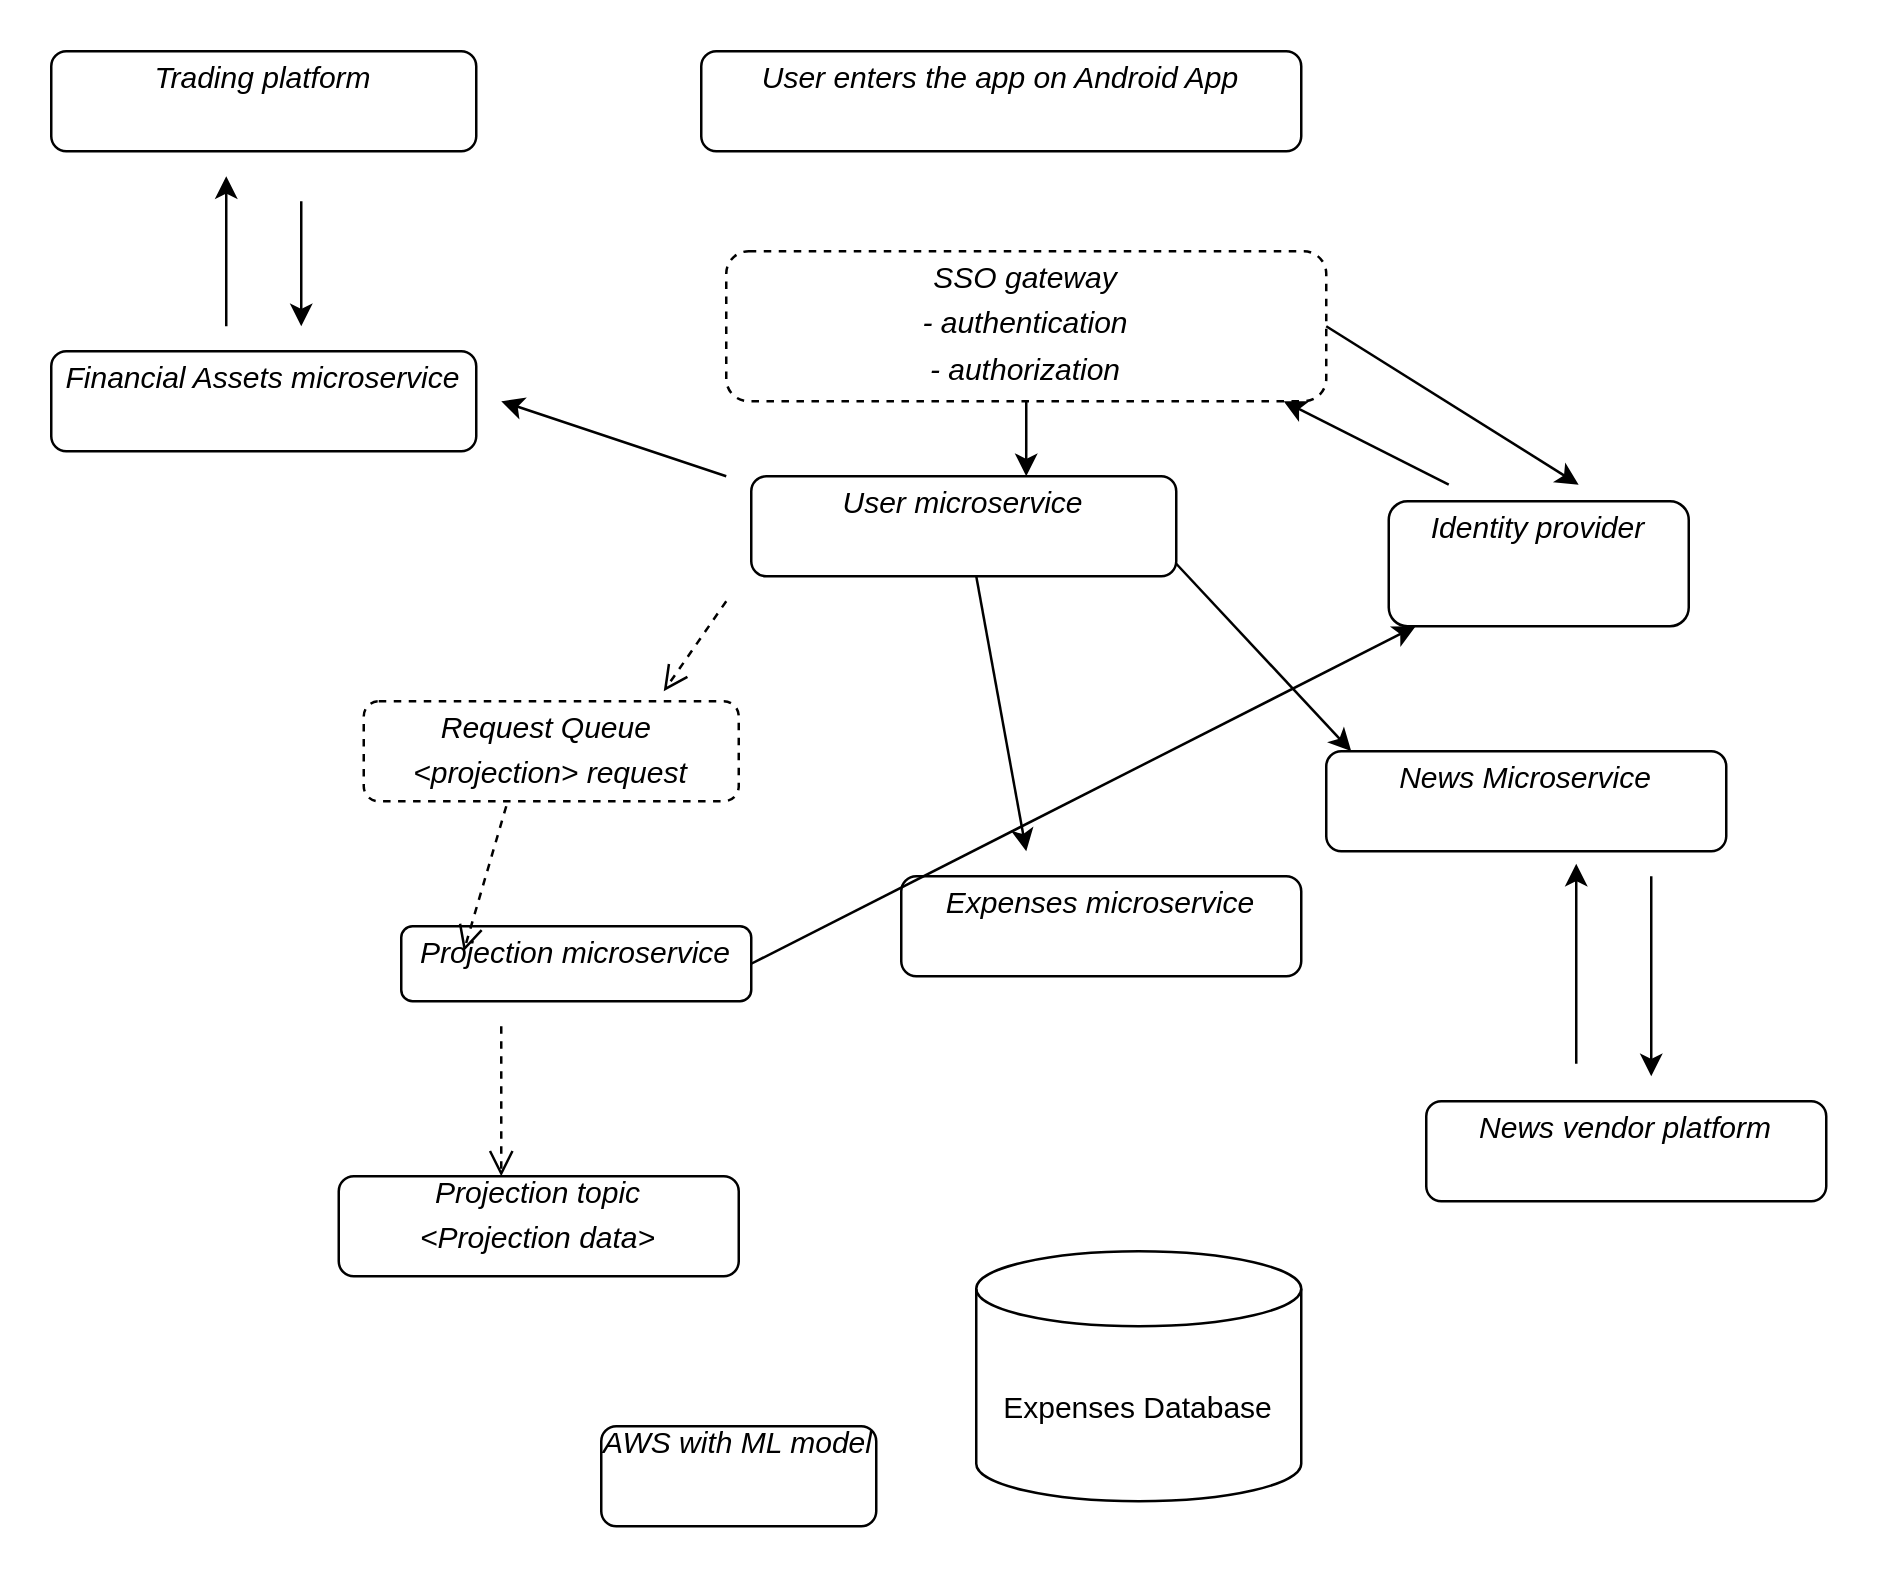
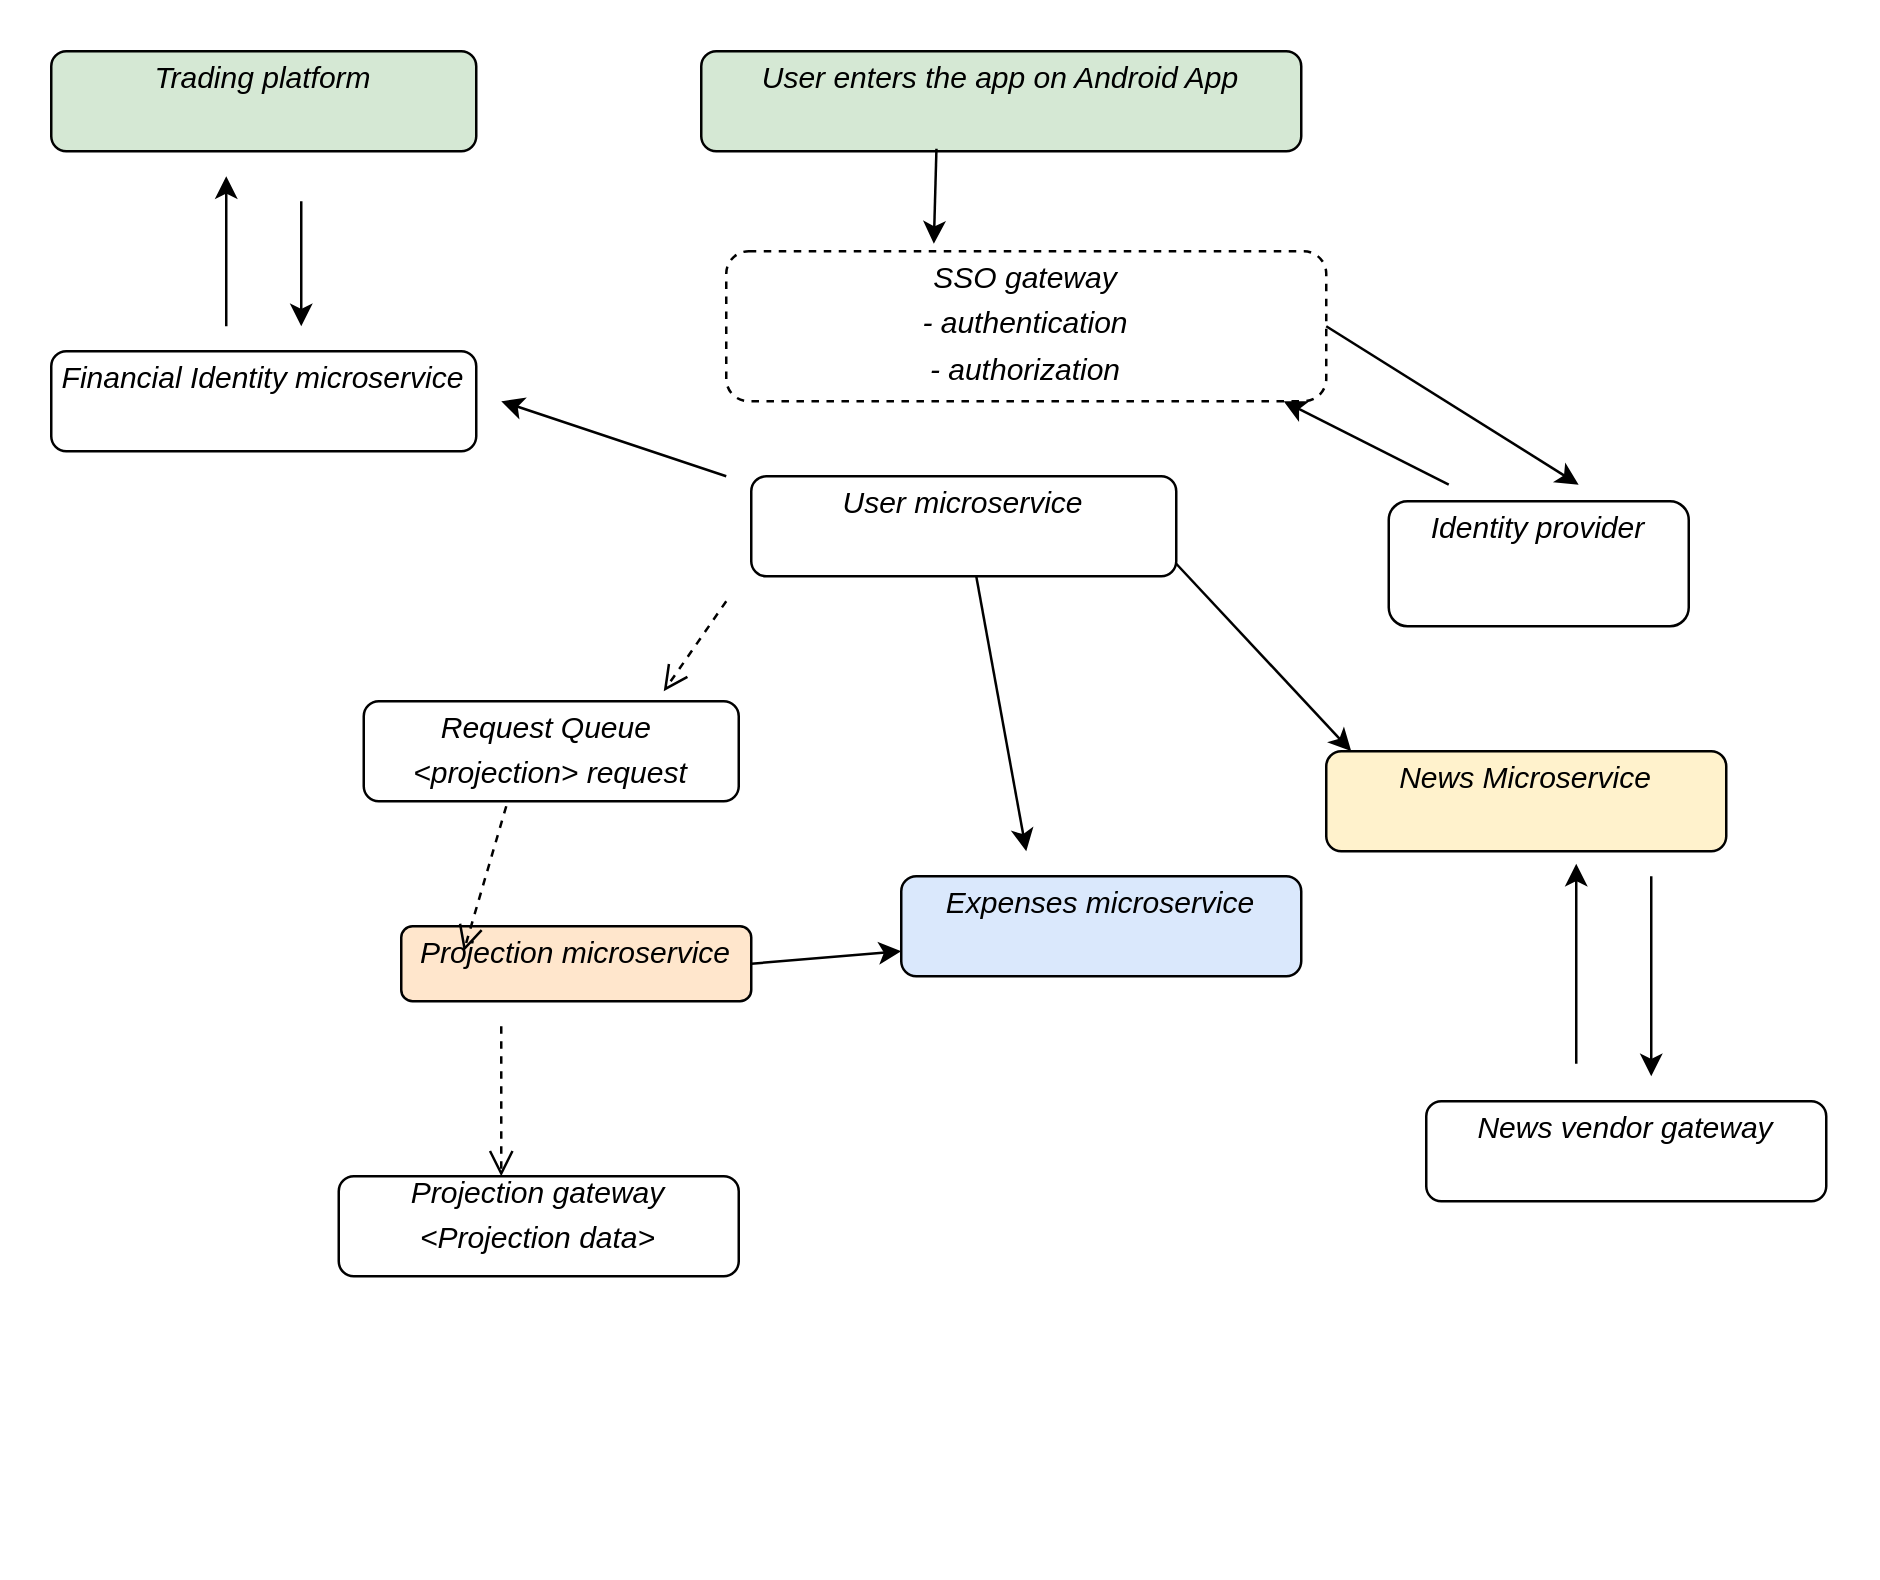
node "Trading platform": fillcolor #ffffff -> #d5e8d4
node "User enters the app on Android App": fillcolor #ffffff -> #d5e8d4
edge "User enters the app on Android App" -> "SSO gateway - authentication - authorization": added
node "Financial Assets microservice": label "Financial Assets microservice" -> "Financial Identity microservice"
edge "SSO gateway - authentication - authorization" -> "User microservice": removed
node "Request Queue <projection> request": style dashed -> solid
node "News Microservice": fillcolor #ffffff -> #fff2cc
edge "Projection microservice" -> "Identity provider": now "Projection microservice" -> "Expenses microservice"
node "Expenses microservice": fillcolor #ffffff -> #dae8fc
node "Projection microservice": fillcolor #ffffff -> #ffe6cc
node "News vendor platform": label "News vendor platform" -> "News vendor gateway"
node "Projection topic <Projection data>": label "Projection topic <Projection data>" -> "Projection gateway <Projection data>"
node "Expenses Database": removed
node "AWS with ML model": removed
